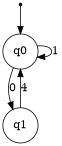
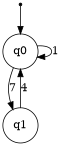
edge "q0" -> "q1": label "0" -> "7"
